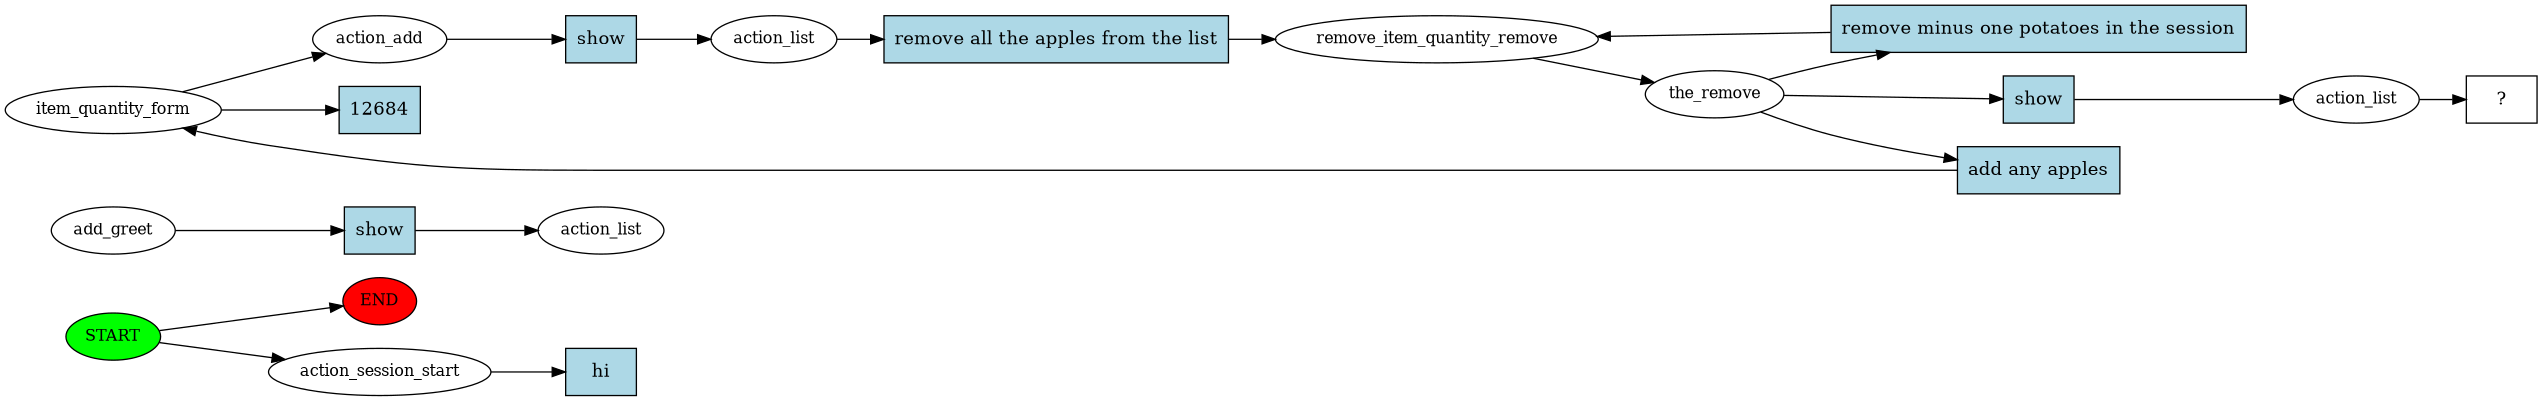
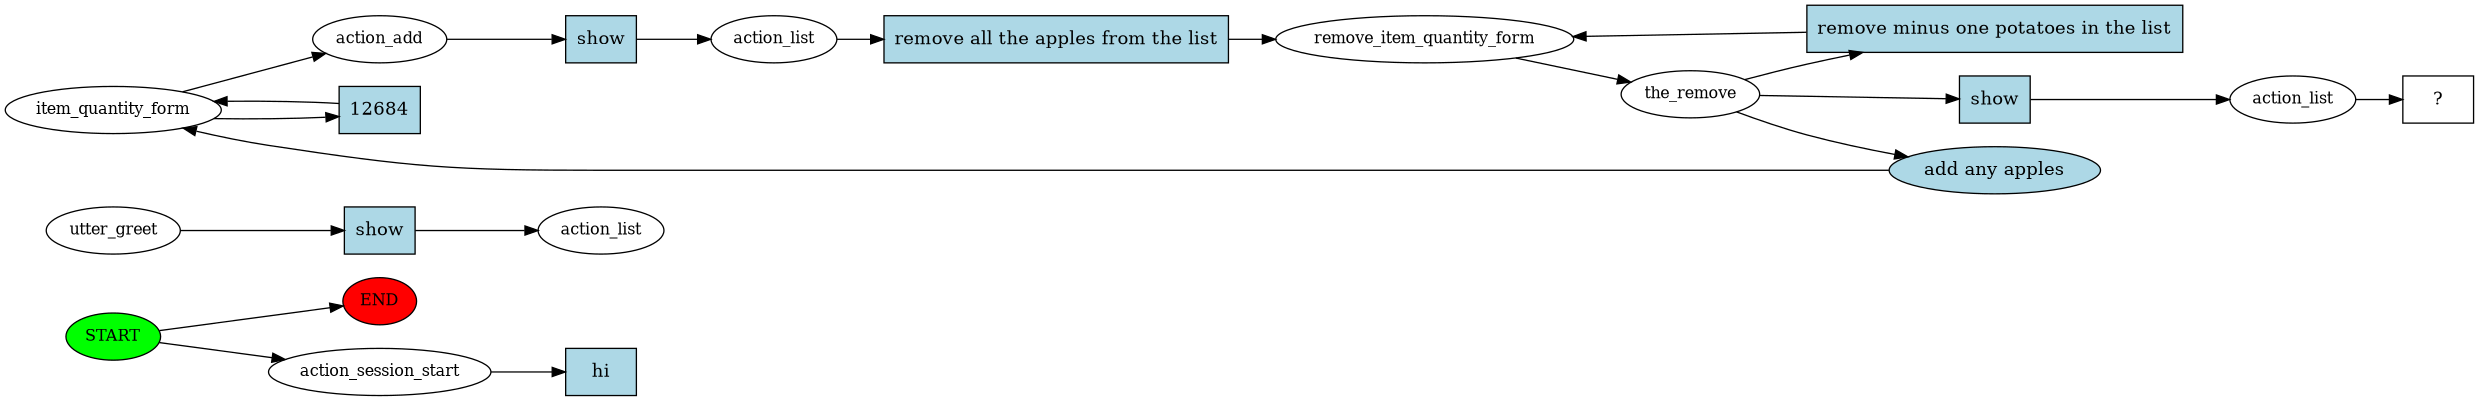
node "remove minus one potatoes in the session": label "remove minus one potatoes in the session" -> "remove minus one potatoes in the list"
node "remove_item_quantity_remove": label "remove_item_quantity_remove" -> "remove_item_quantity_form"
edge "12684" -> "item_quantity_form": added
node "add any apples": shape box -> ellipse
node "add_greet": label "add_greet" -> "utter_greet"
